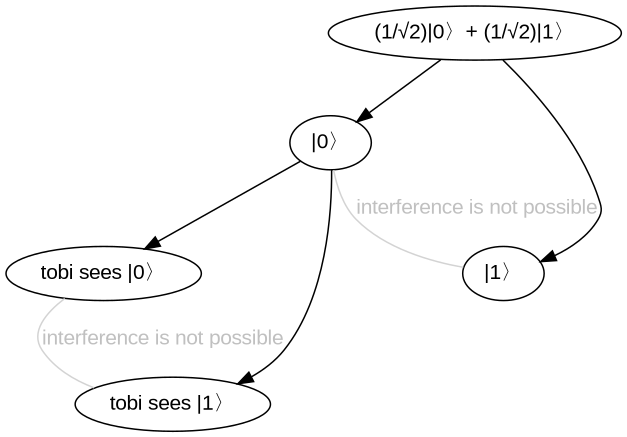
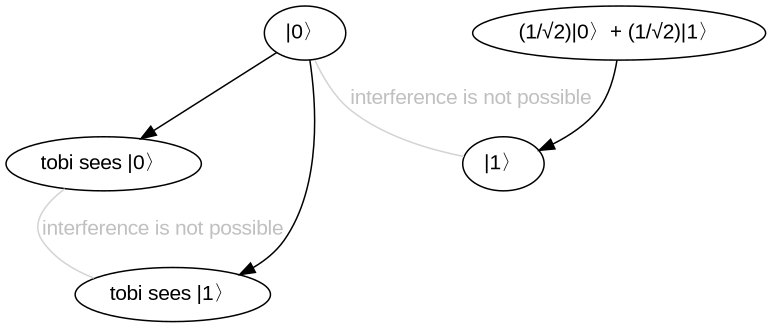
edge "(1/√2)|0〉+ (1/√2)|1〉" -> "|0〉": removed
